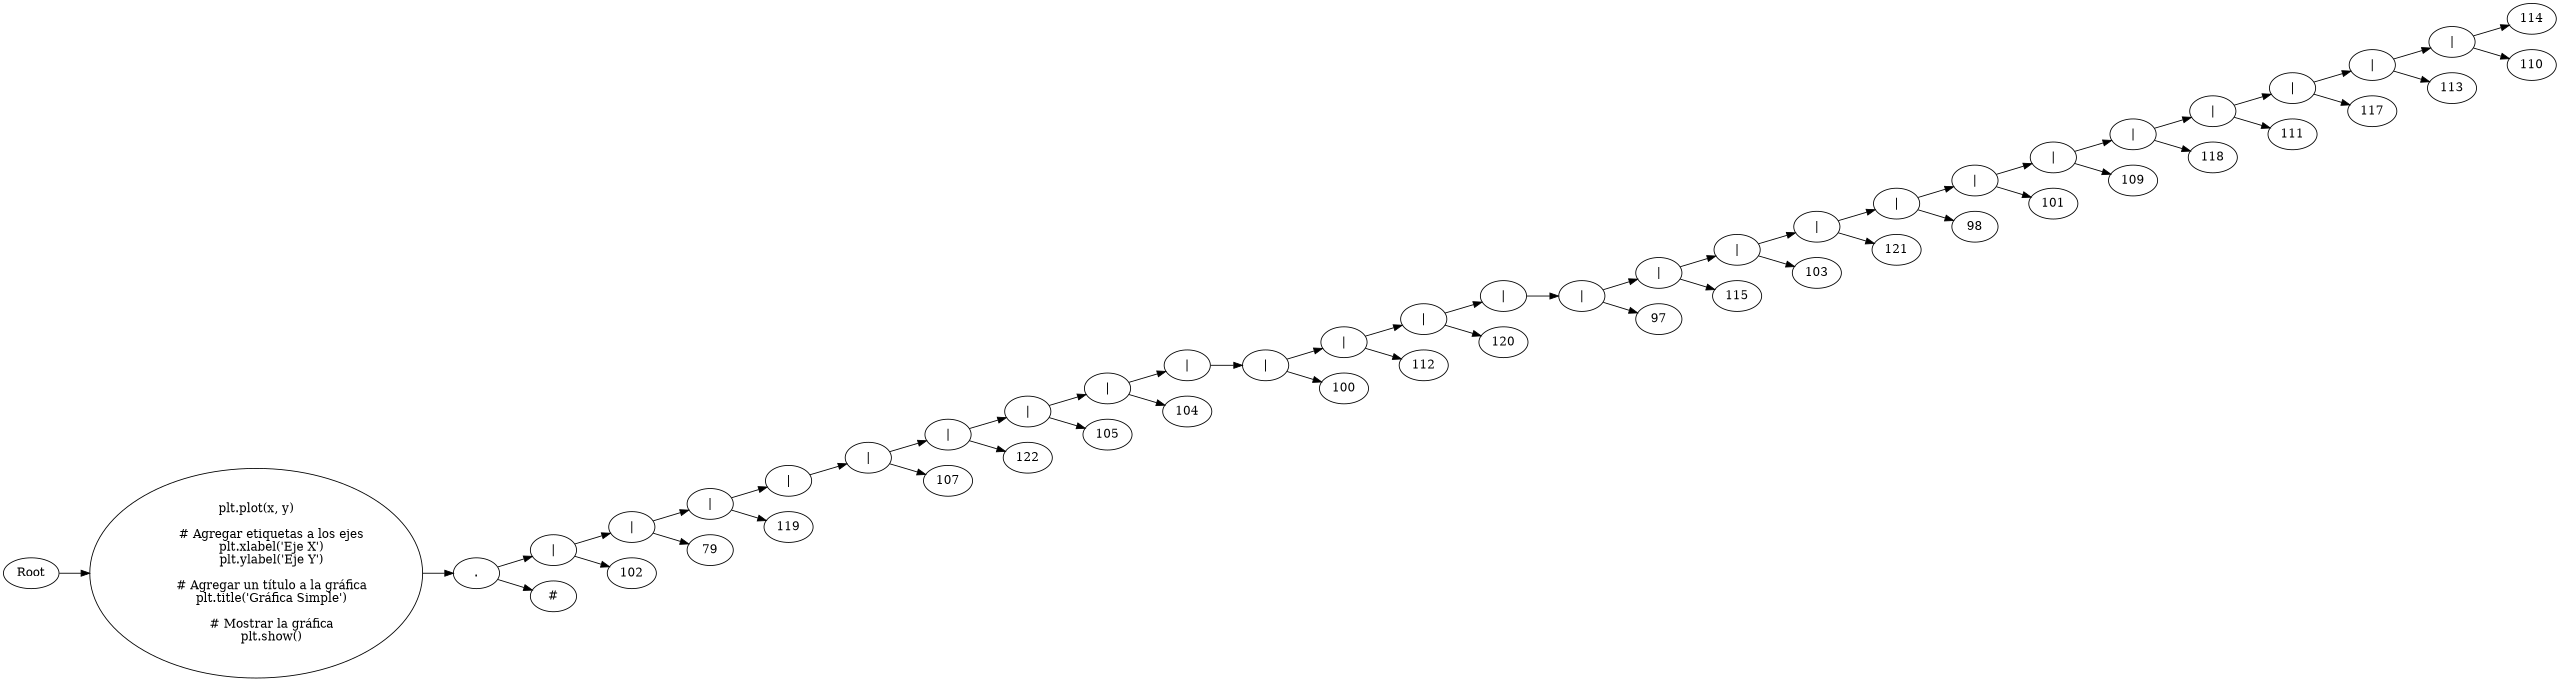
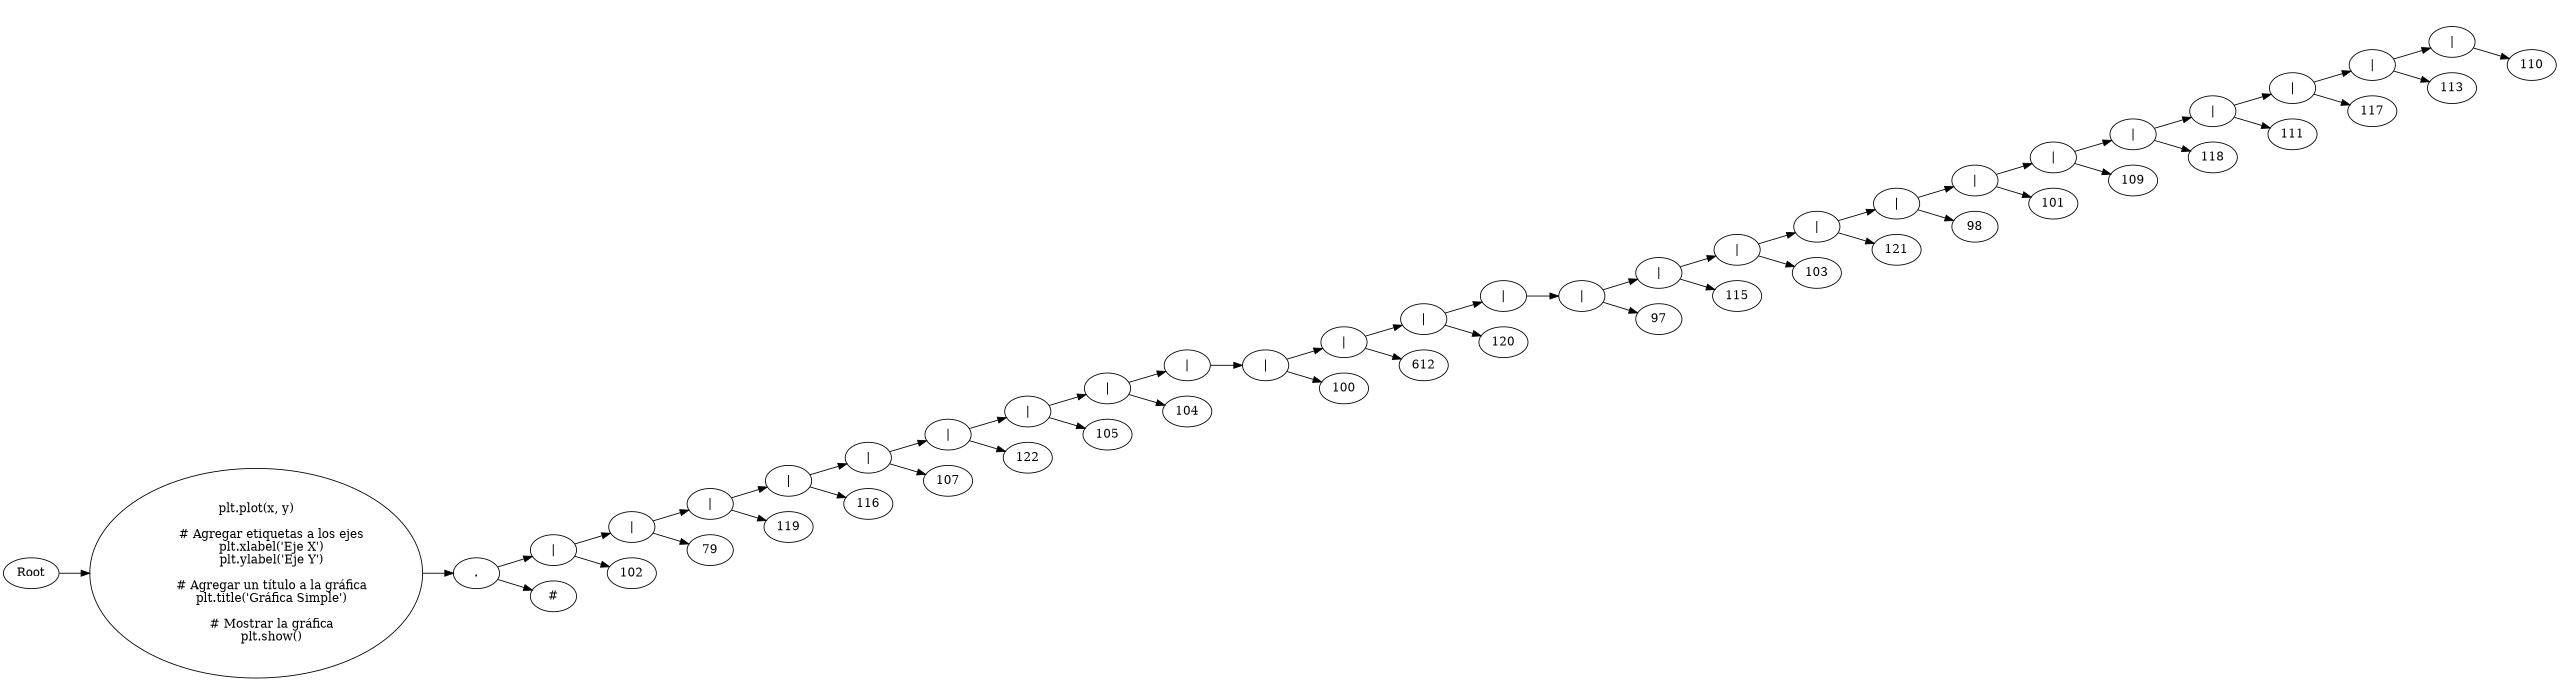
node "114": removed
node "112": label "112" -> "612"
node "116": added
